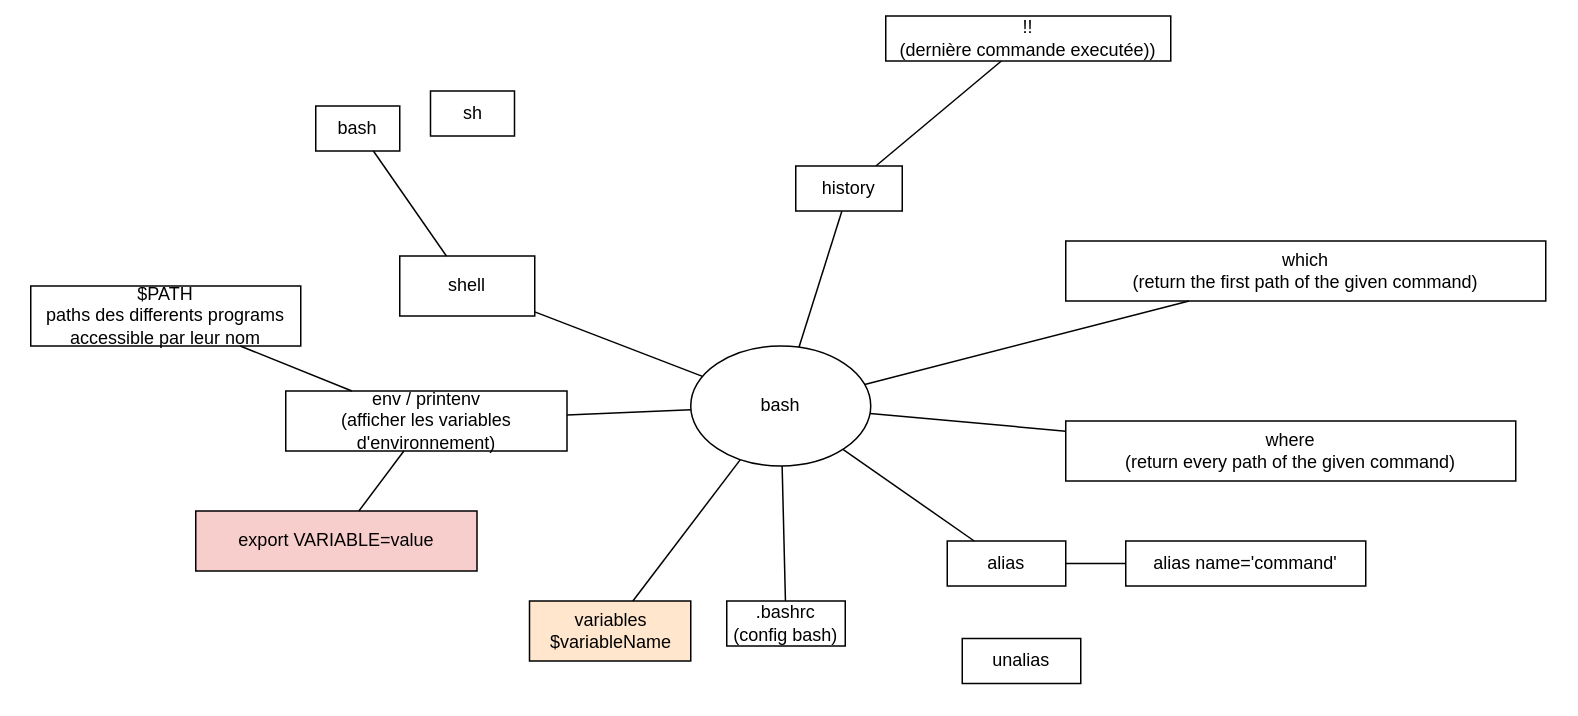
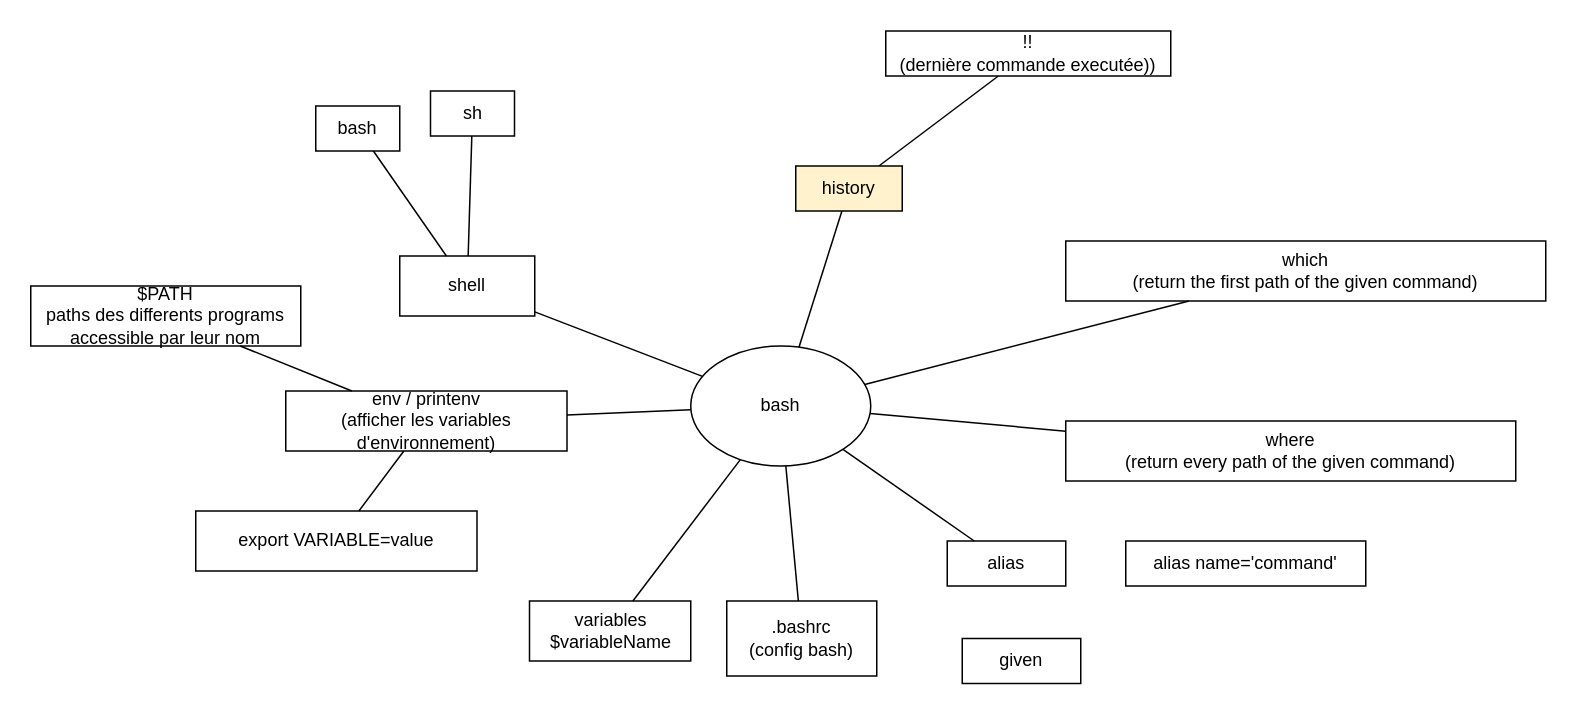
node "!! (dernière commande executée))": moved (1028, 38) -> (1028, 53)
node "history": fillcolor #ffffff -> #fff2cc
edge "sh" -- "shell": added
node "export VARIABLE=value": fillcolor #f8cecc -> #ffffff
edge "alias" -- "alias name='command'": removed
node ".bashrc (config bash)": size 119x45 -> 150x75
node "variables $variableName": fillcolor #ffe6cc -> #ffffff
node "unalias": label "unalias" -> "given"
